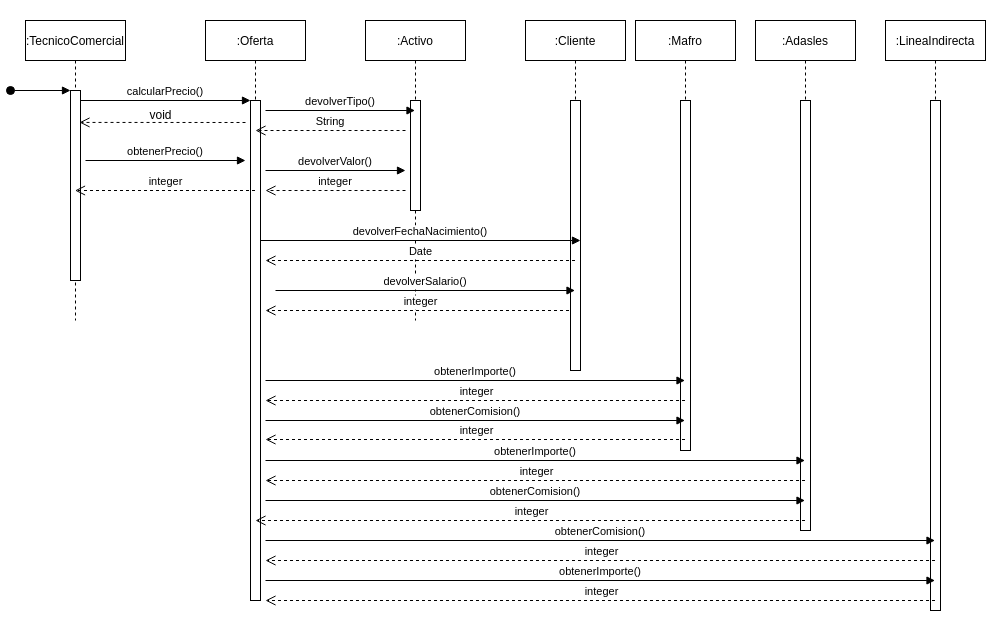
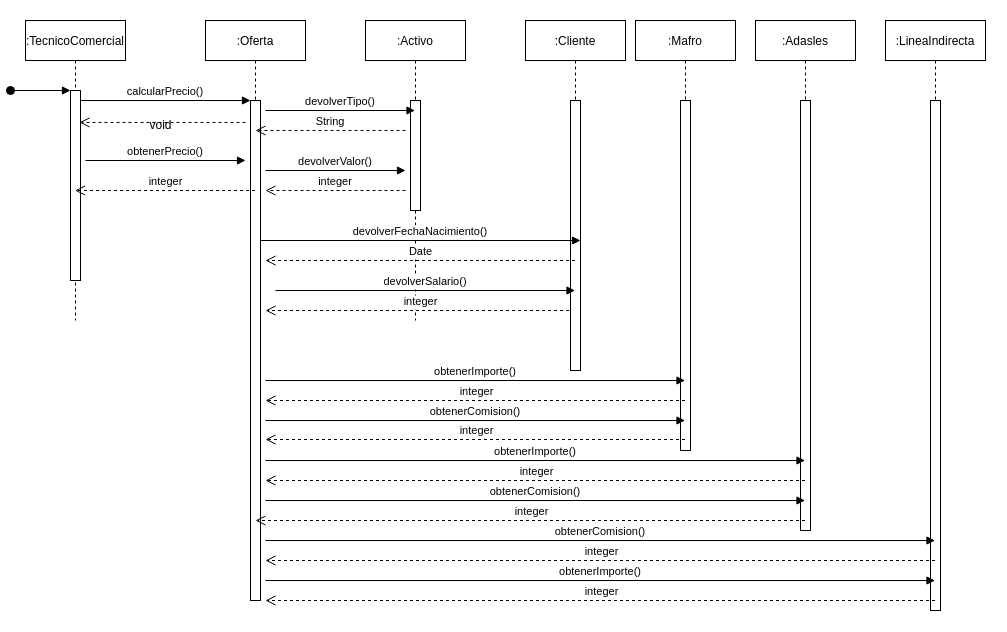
node "void": moved (161, 116) -> (161, 126)
